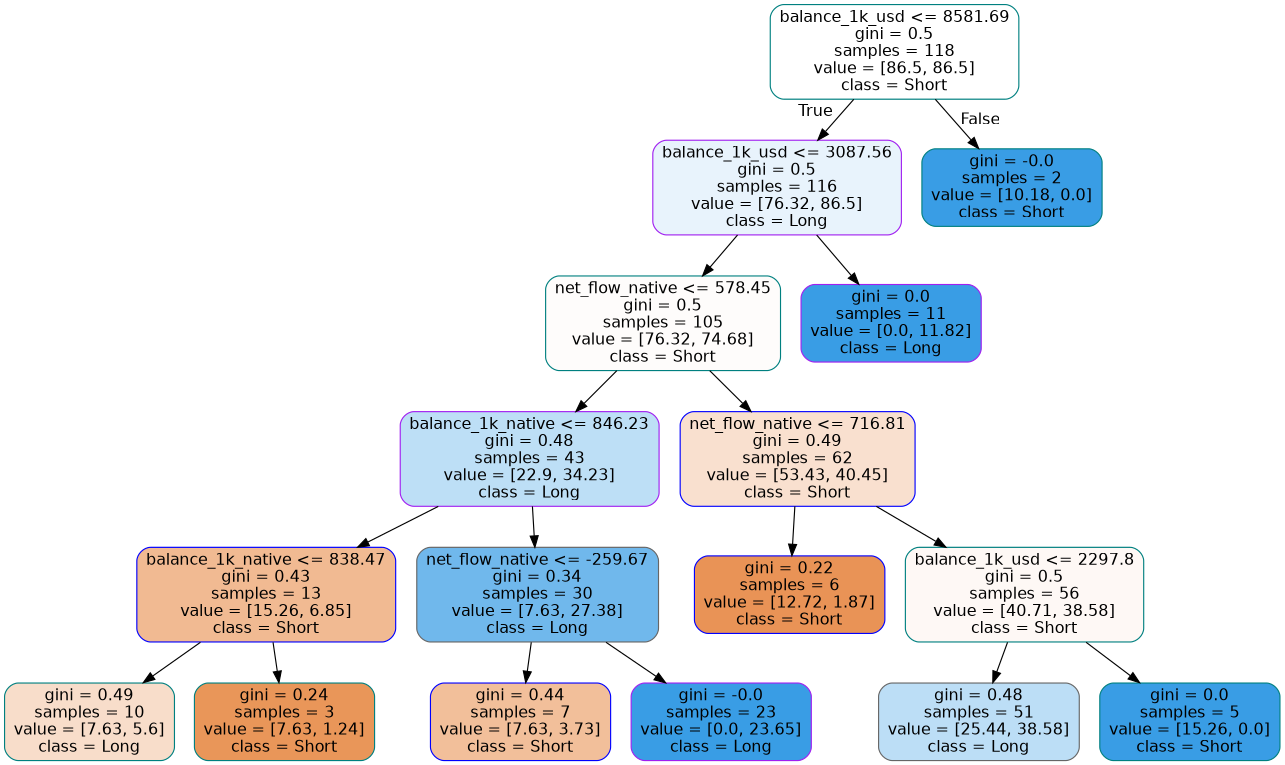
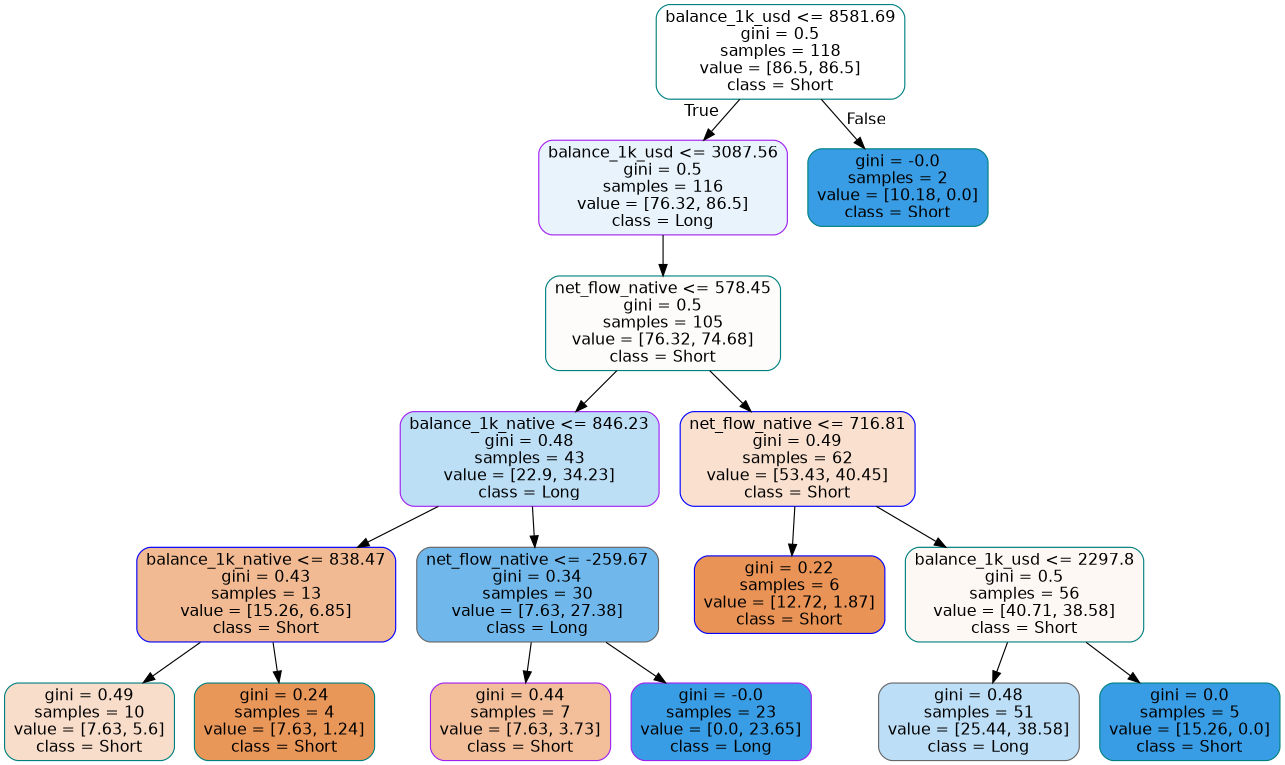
node "gini = 0.0 samples = 11 value = [0.0, 11.82] class = Long": removed
node "gini = 0.49 samples = 10 value = [7.63, 5.6] class = Long": label "gini = 0.49 samples = 10 value = [7.63, 5.6] class = Long" -> "gini = 0.49 samples = 10 value = [7.63, 5.6] class = Short"
node "gini = 0.24 samples = 3 value = [7.63, 1.24] class = Short": label "gini = 0.24 samples = 3 value = [7.63, 1.24] class = Short" -> "gini = 0.24 samples = 4 value = [7.63, 1.24] class = Short"
node "gini = 0.44 samples = 7 value = [7.63, 3.73] class = Short": color blue -> purple
